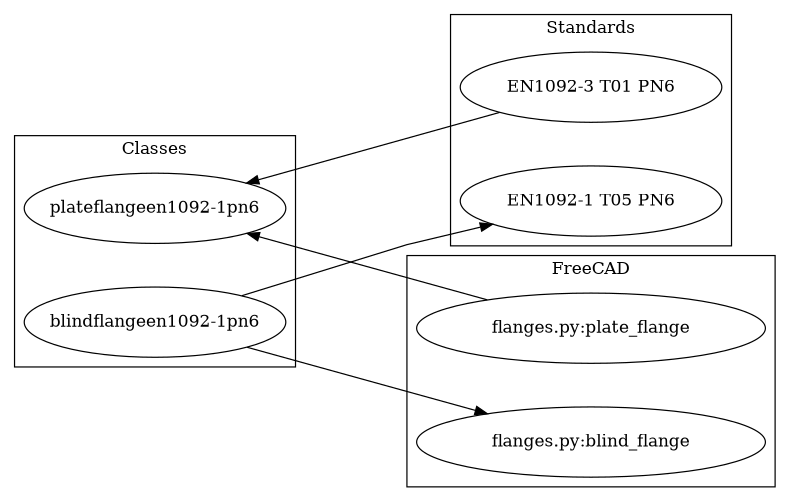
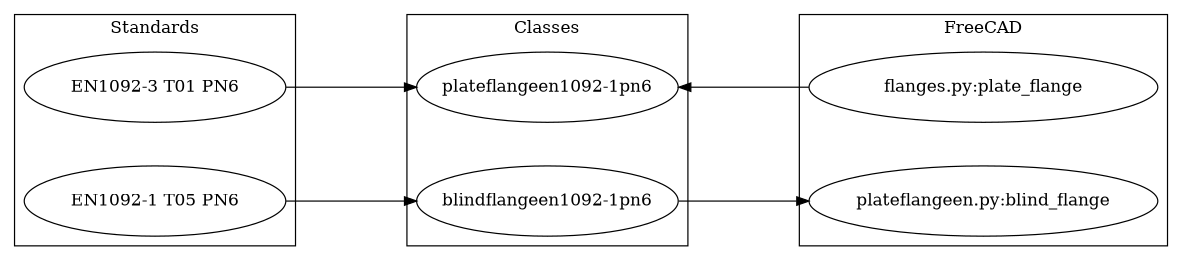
edge "blindflangeen1092-1pn6" -> "EN1092-1 T05 PN6": reversed
node "flanges.py:blind_flange": label "flanges.py:blind_flange" -> "plateflangeen.py:blind_flange"
